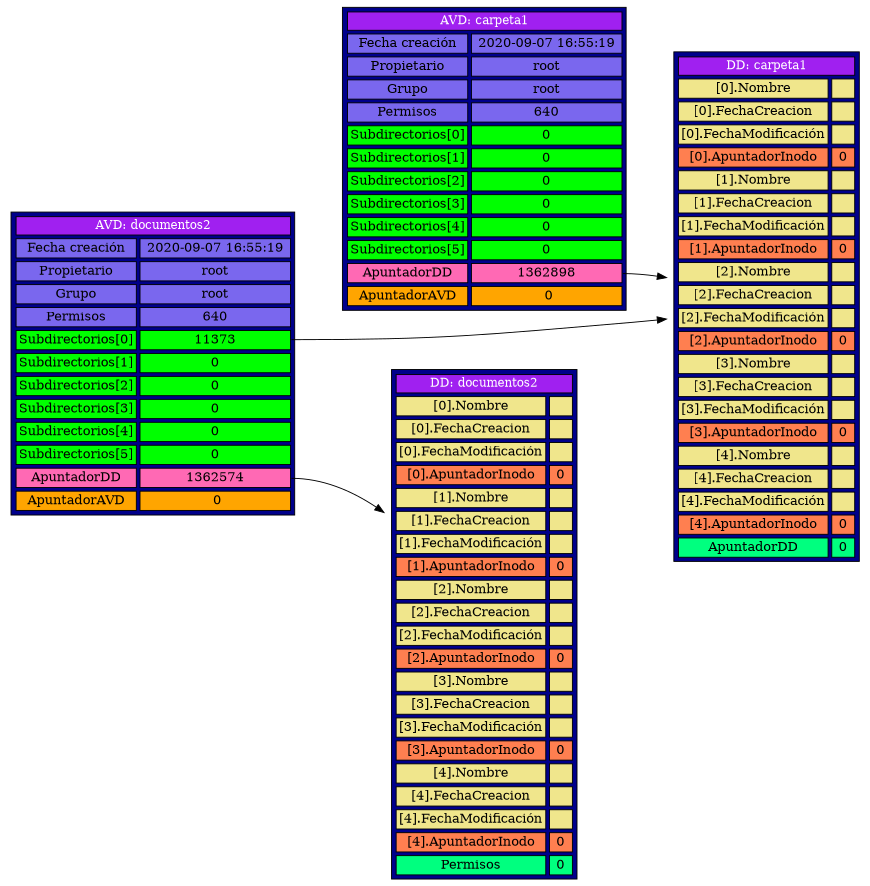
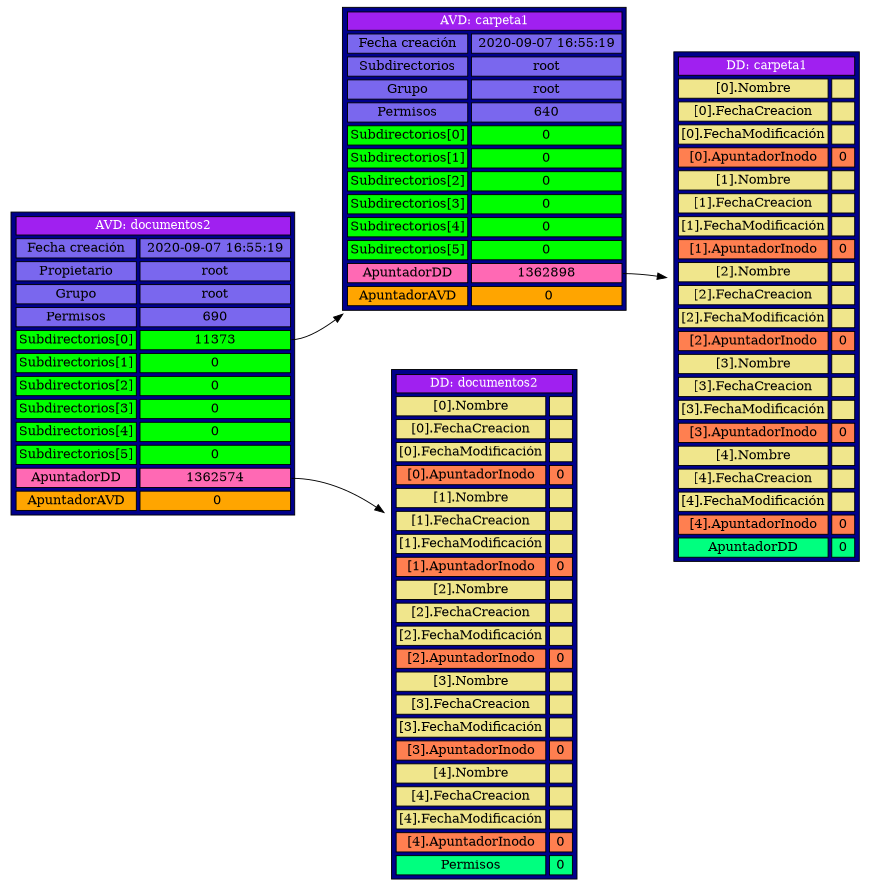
node "AVD: carpeta1": text "Propietario" -> "Subdirectorios"
node "AVD: documentos2": text "640" -> "690"
edge "AVD: documentos2" -> "DD: carpeta1": now "AVD: documentos2" -> "AVD: carpeta1"
